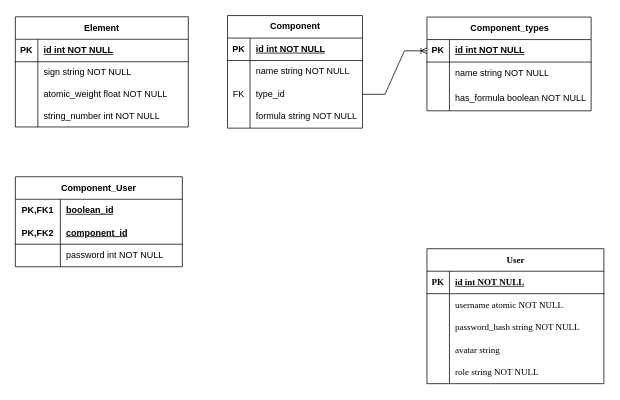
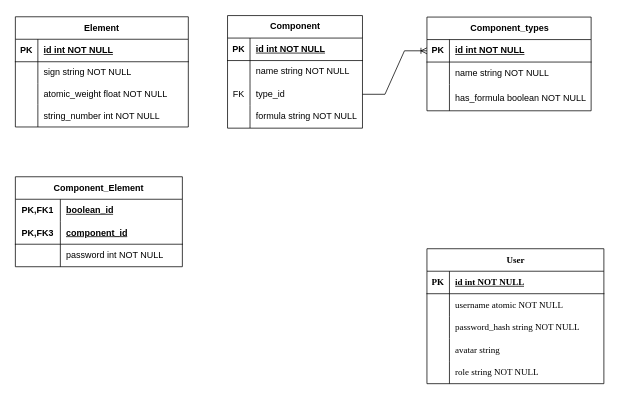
node "Component_User": label "Component_User" -> "Component_Element"
node "PK,FK2": label "PK,FK2" -> "PK,FK3"
